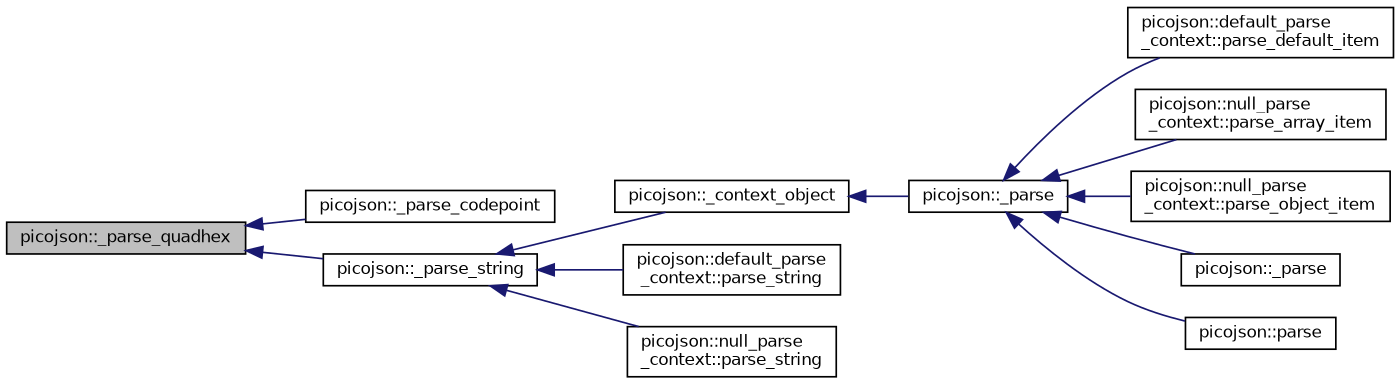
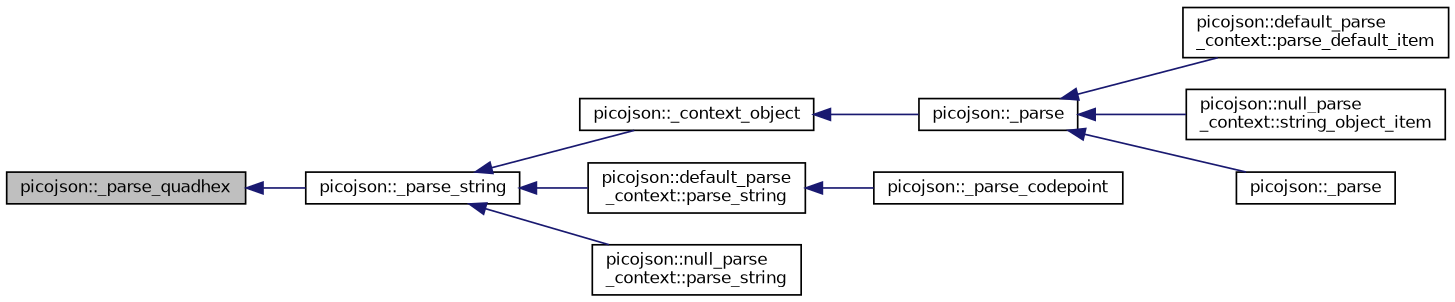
node "picojson::null_parse _context::parse_array_item": removed
node "picojson::null_parse _context::parse_object_item": label "picojson::null_parse _context::parse_object_item" -> "picojson::null_parse _context::string_object_item"
edge "picojson::_parse_codepoint" -> "picojson::_parse_quadhex": now "picojson::_parse_codepoint" -> "picojson::default_parse _context::parse_string"
node "picojson::parse": removed
